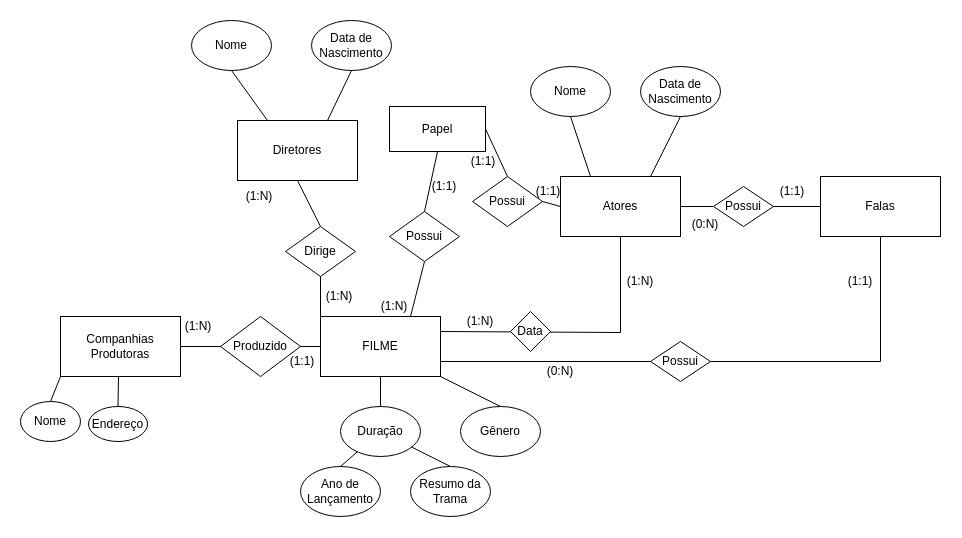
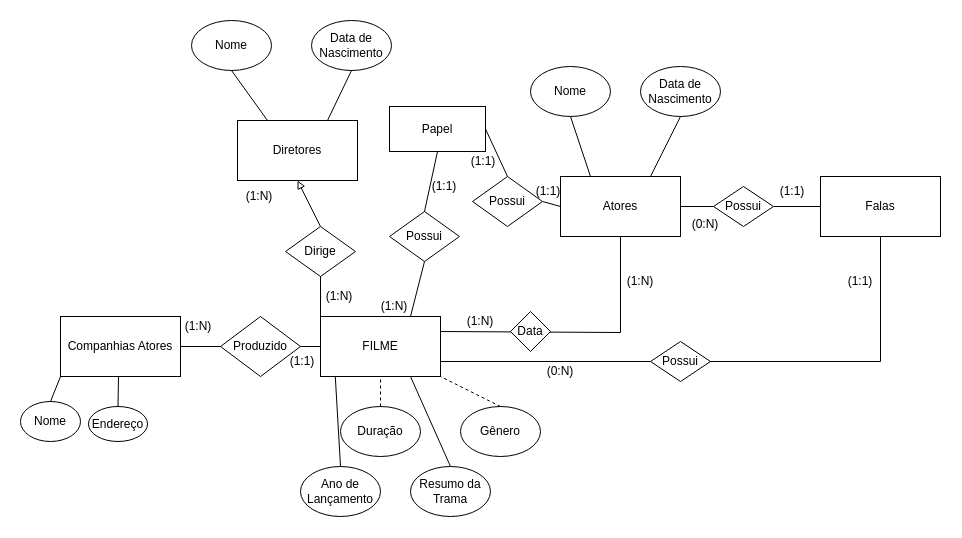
edge "Diretores" -- "Dirige": arrowhead none -> block
node "Companhias Produtoras": label "Companhias Produtoras" -> "Companhias Atores"
edge "FILME" -- "Duração": style solid -> dashed
edge "FILME" -- "Gênero": style solid -> dashed
edge "Duração" -- "Resumo da Trama": now "FILME" -- "Resumo da Trama"
edge "Duração" -- "Ano de Lançamento": now "FILME" -- "Ano de Lançamento"
